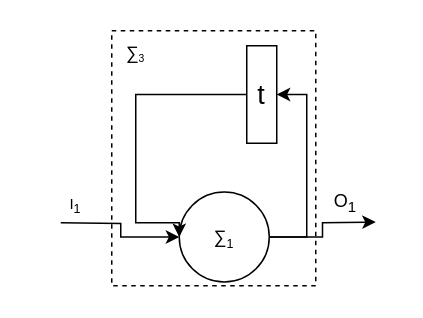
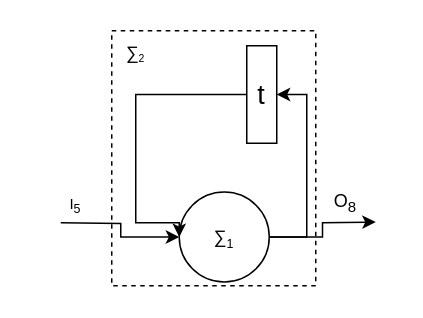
node "∑3": label "∑3" -> "∑2"
node "I1": label "I1" -> "I5"
node "O1": label "O1" -> "O8"
